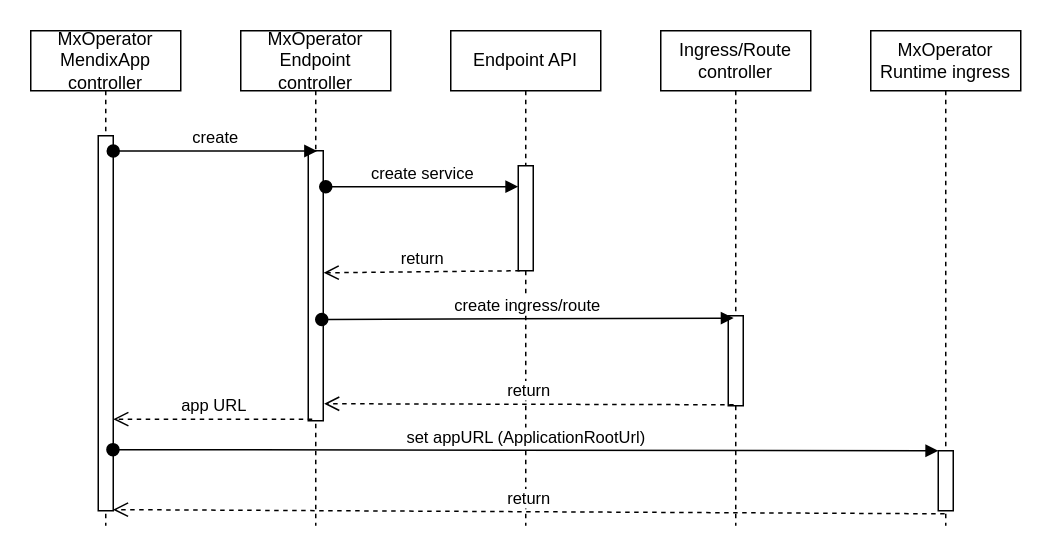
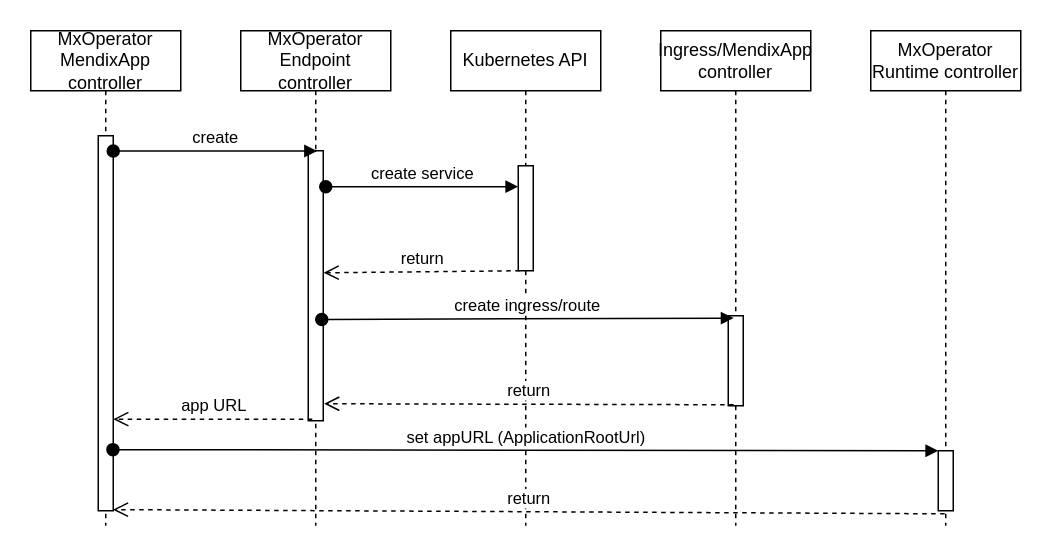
node "Endpoint API": label "Endpoint API" -> "Kubernetes API"
node "Ingress/Route controller": label "Ingress/Route controller" -> "Ingress/MendixApp controller"
node "MxOperator Runtime ingress": label "MxOperator Runtime ingress" -> "MxOperator Runtime controller"
